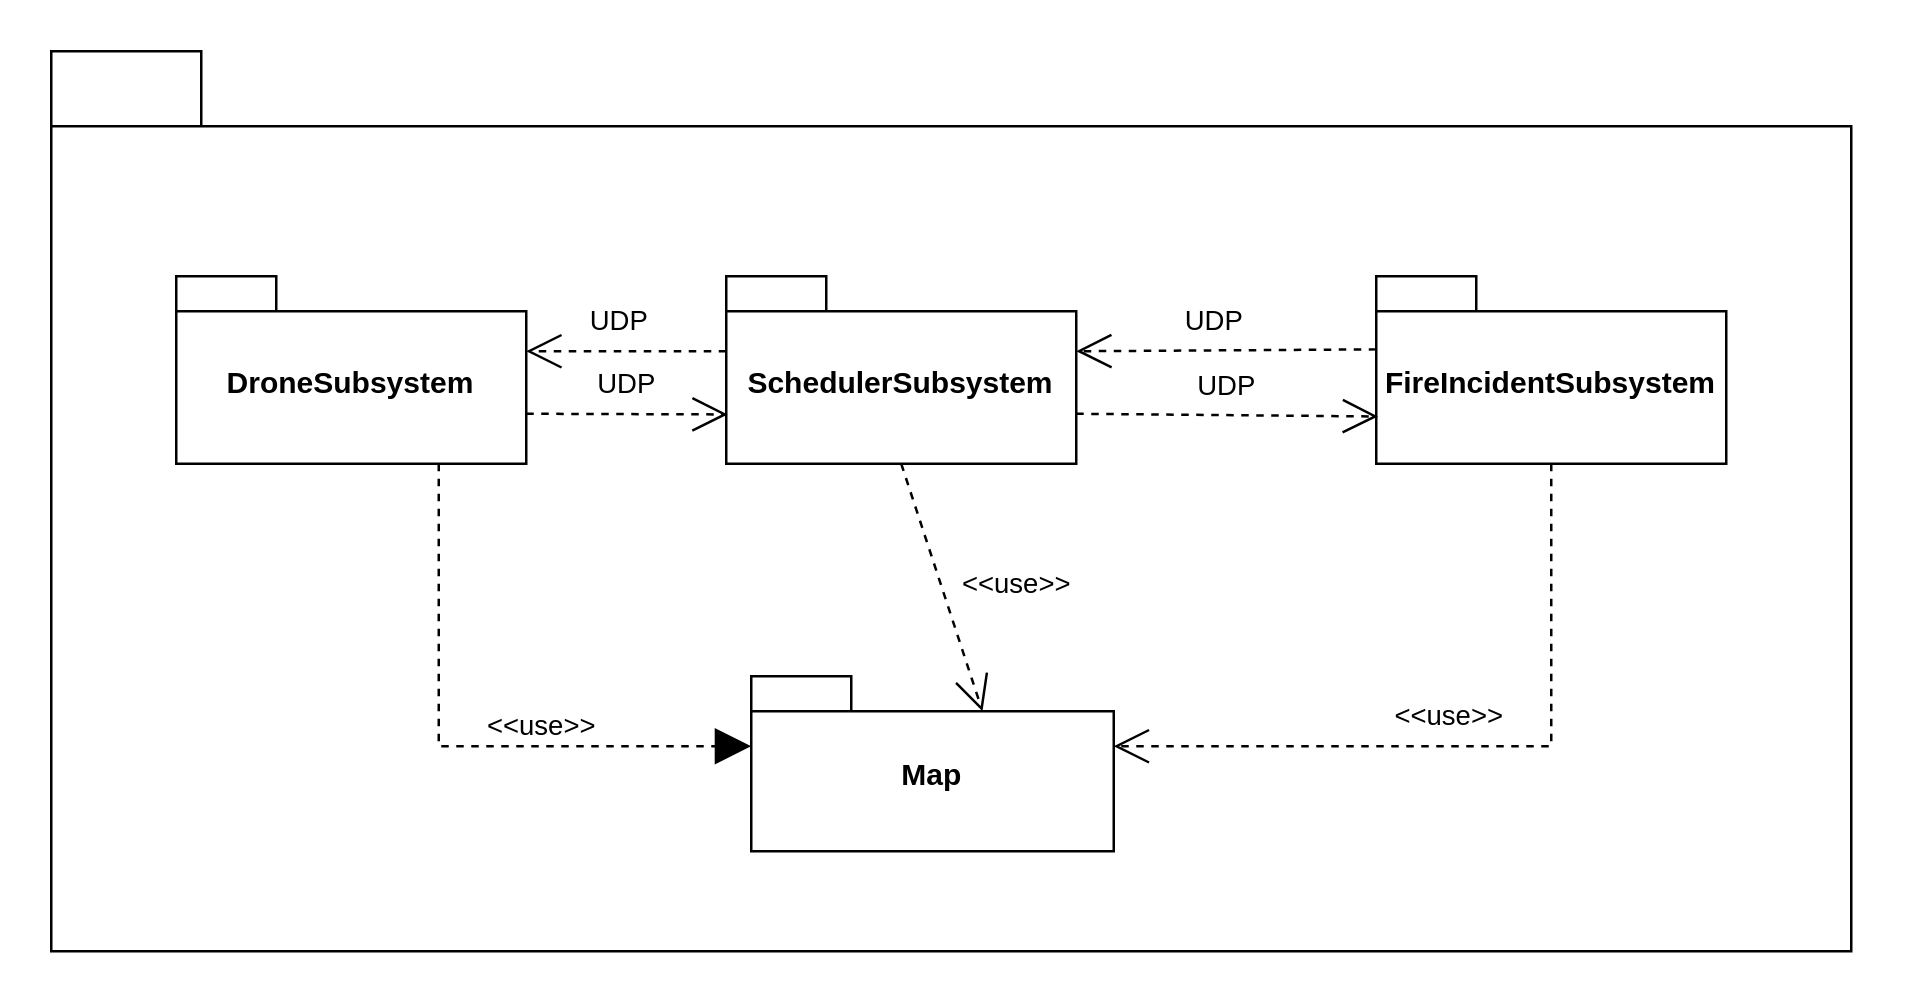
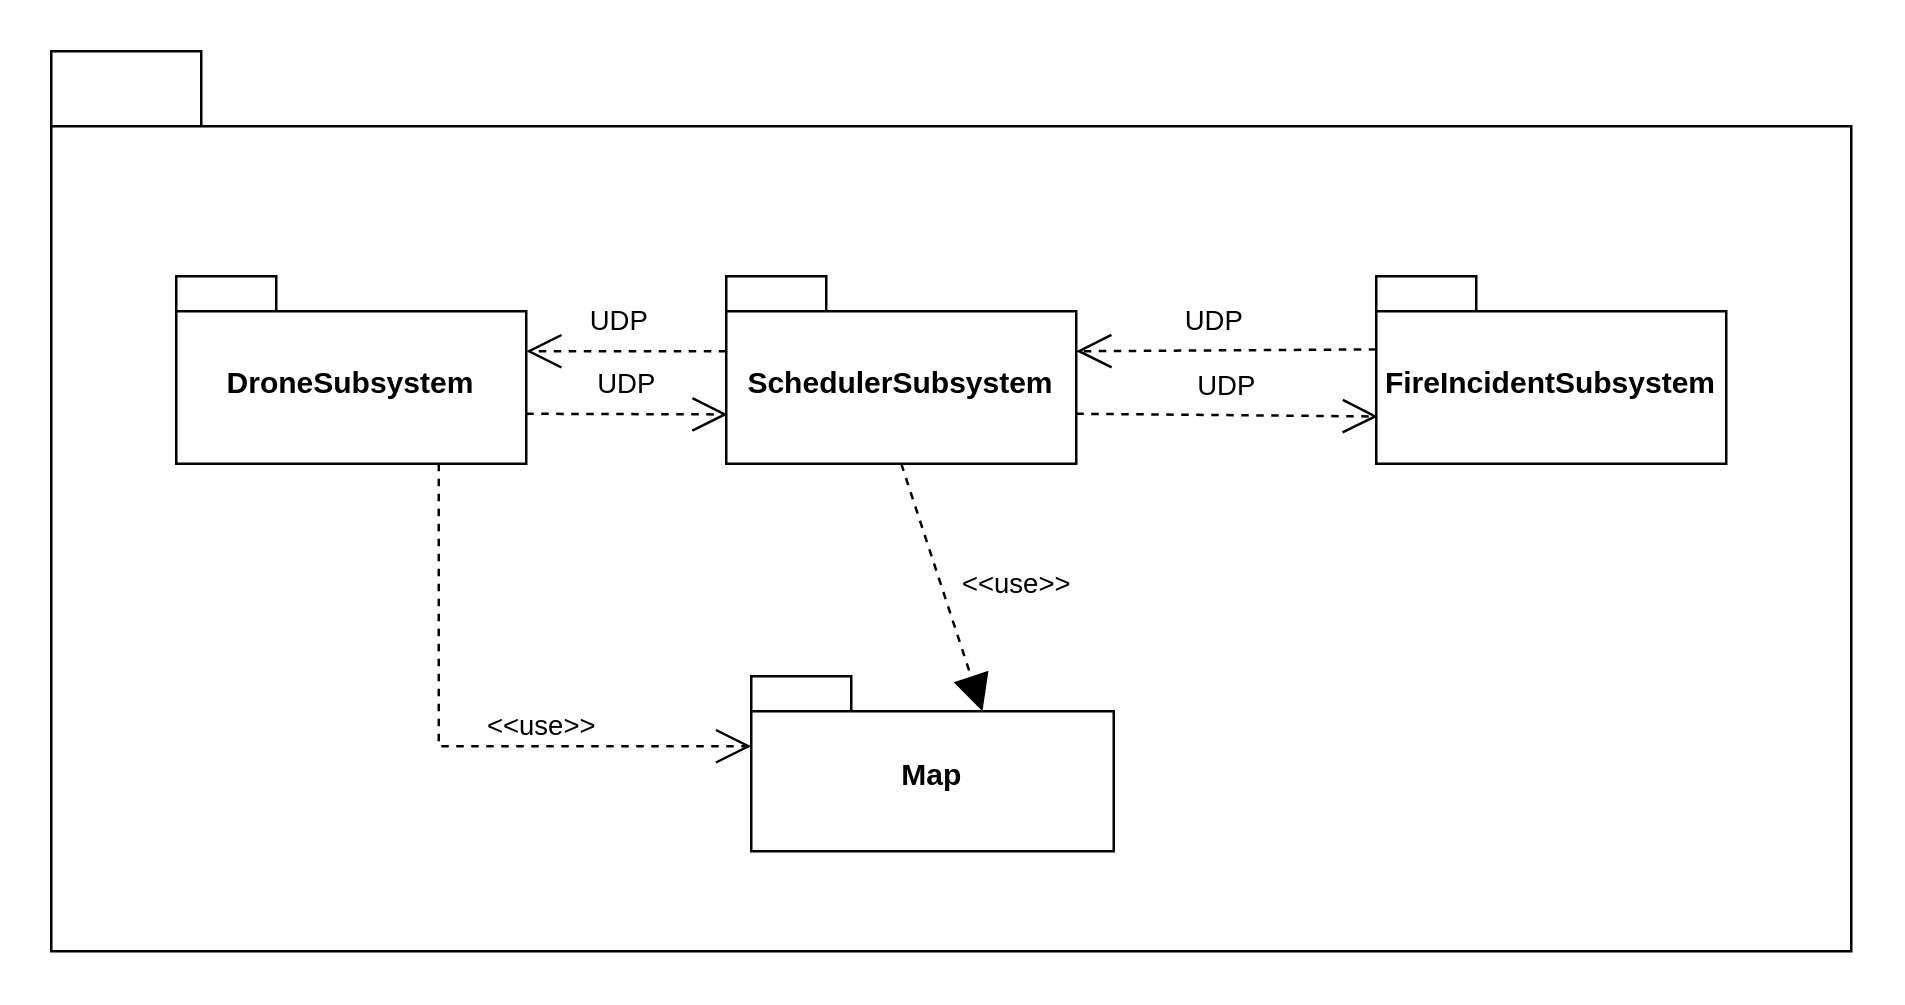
edge "SchedulerSubsystem" -> "Map": arrowhead open -> block
edge "DroneSubsystem" -> "Map": arrowhead block -> open
edge "FireIncidentSubsystem" -> "Map": removed, label "<<use>>"
